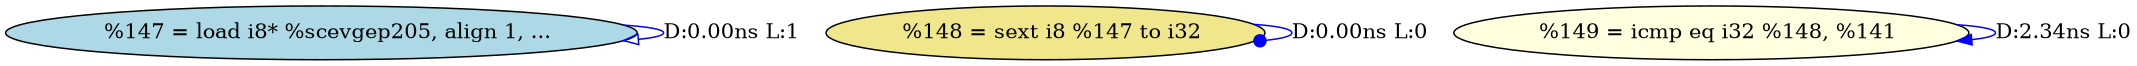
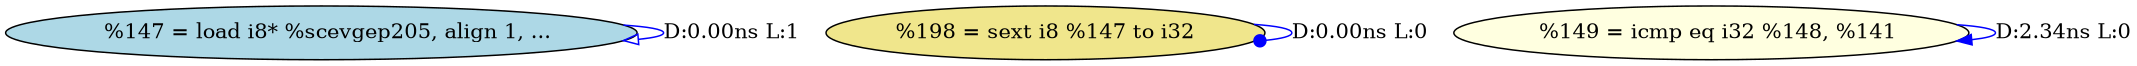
node "%148 = sext i8 %147 to i32": label "%148 = sext i8 %147 to i32" -> "%198 = sext i8 %147 to i32"
